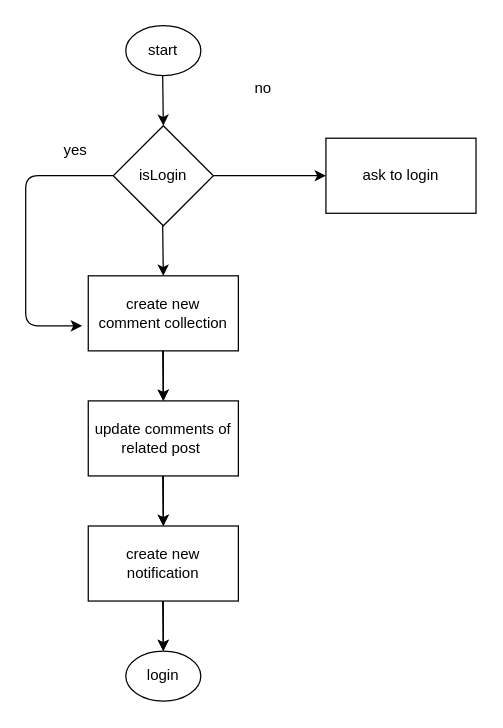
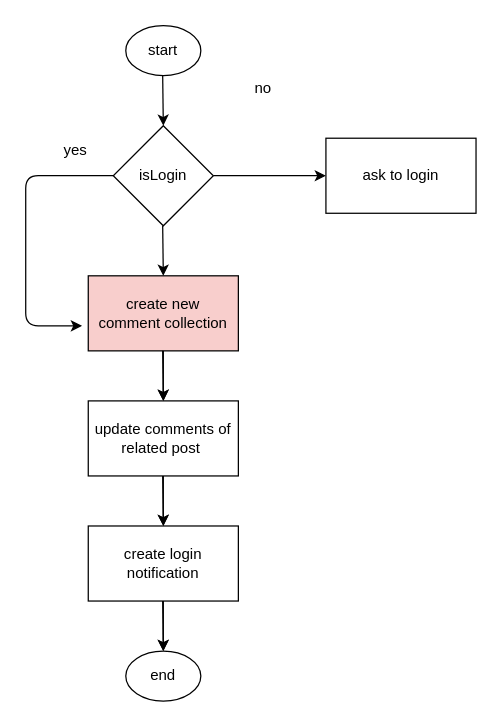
node "create new comment collection": fillcolor #ffffff -> #f8cecc
node "create new notification": label "create new notification" -> "create login notification"
node "login": label "login" -> "end"
